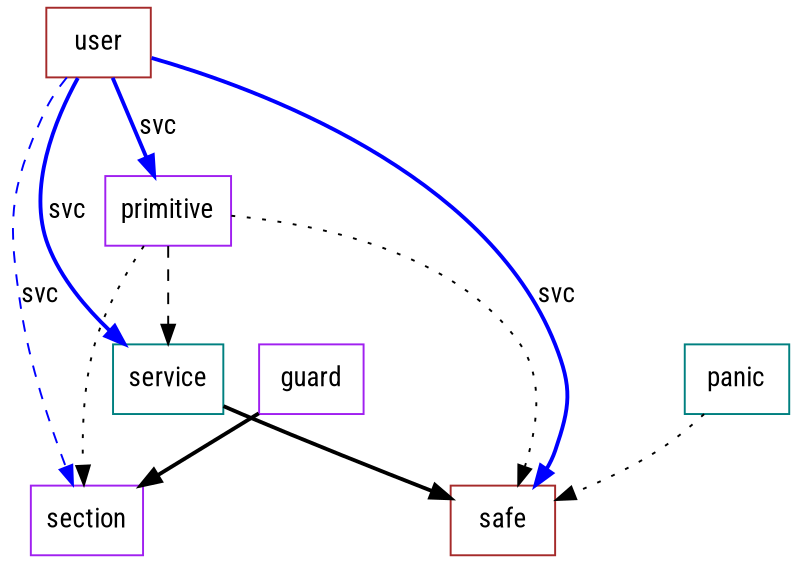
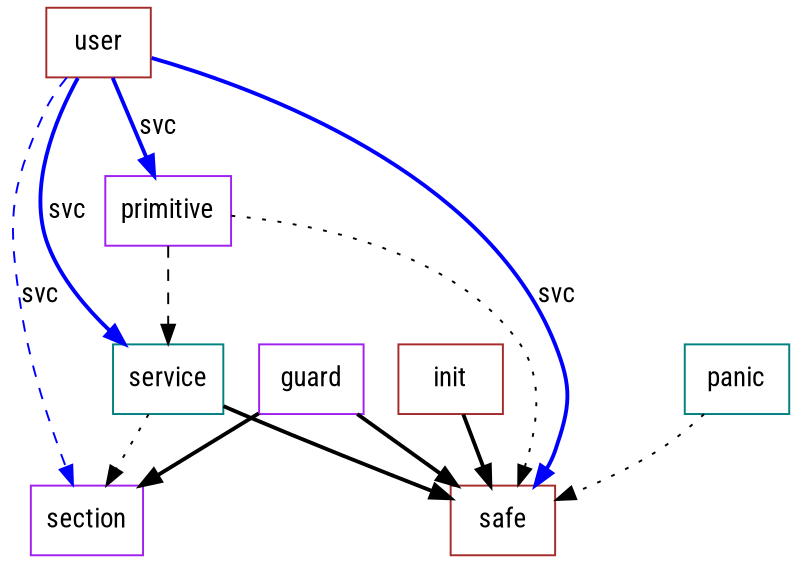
edge "primitive" -> "section": now "service" -> "section"
node "init": added
edge "guard" -> "safe": added
